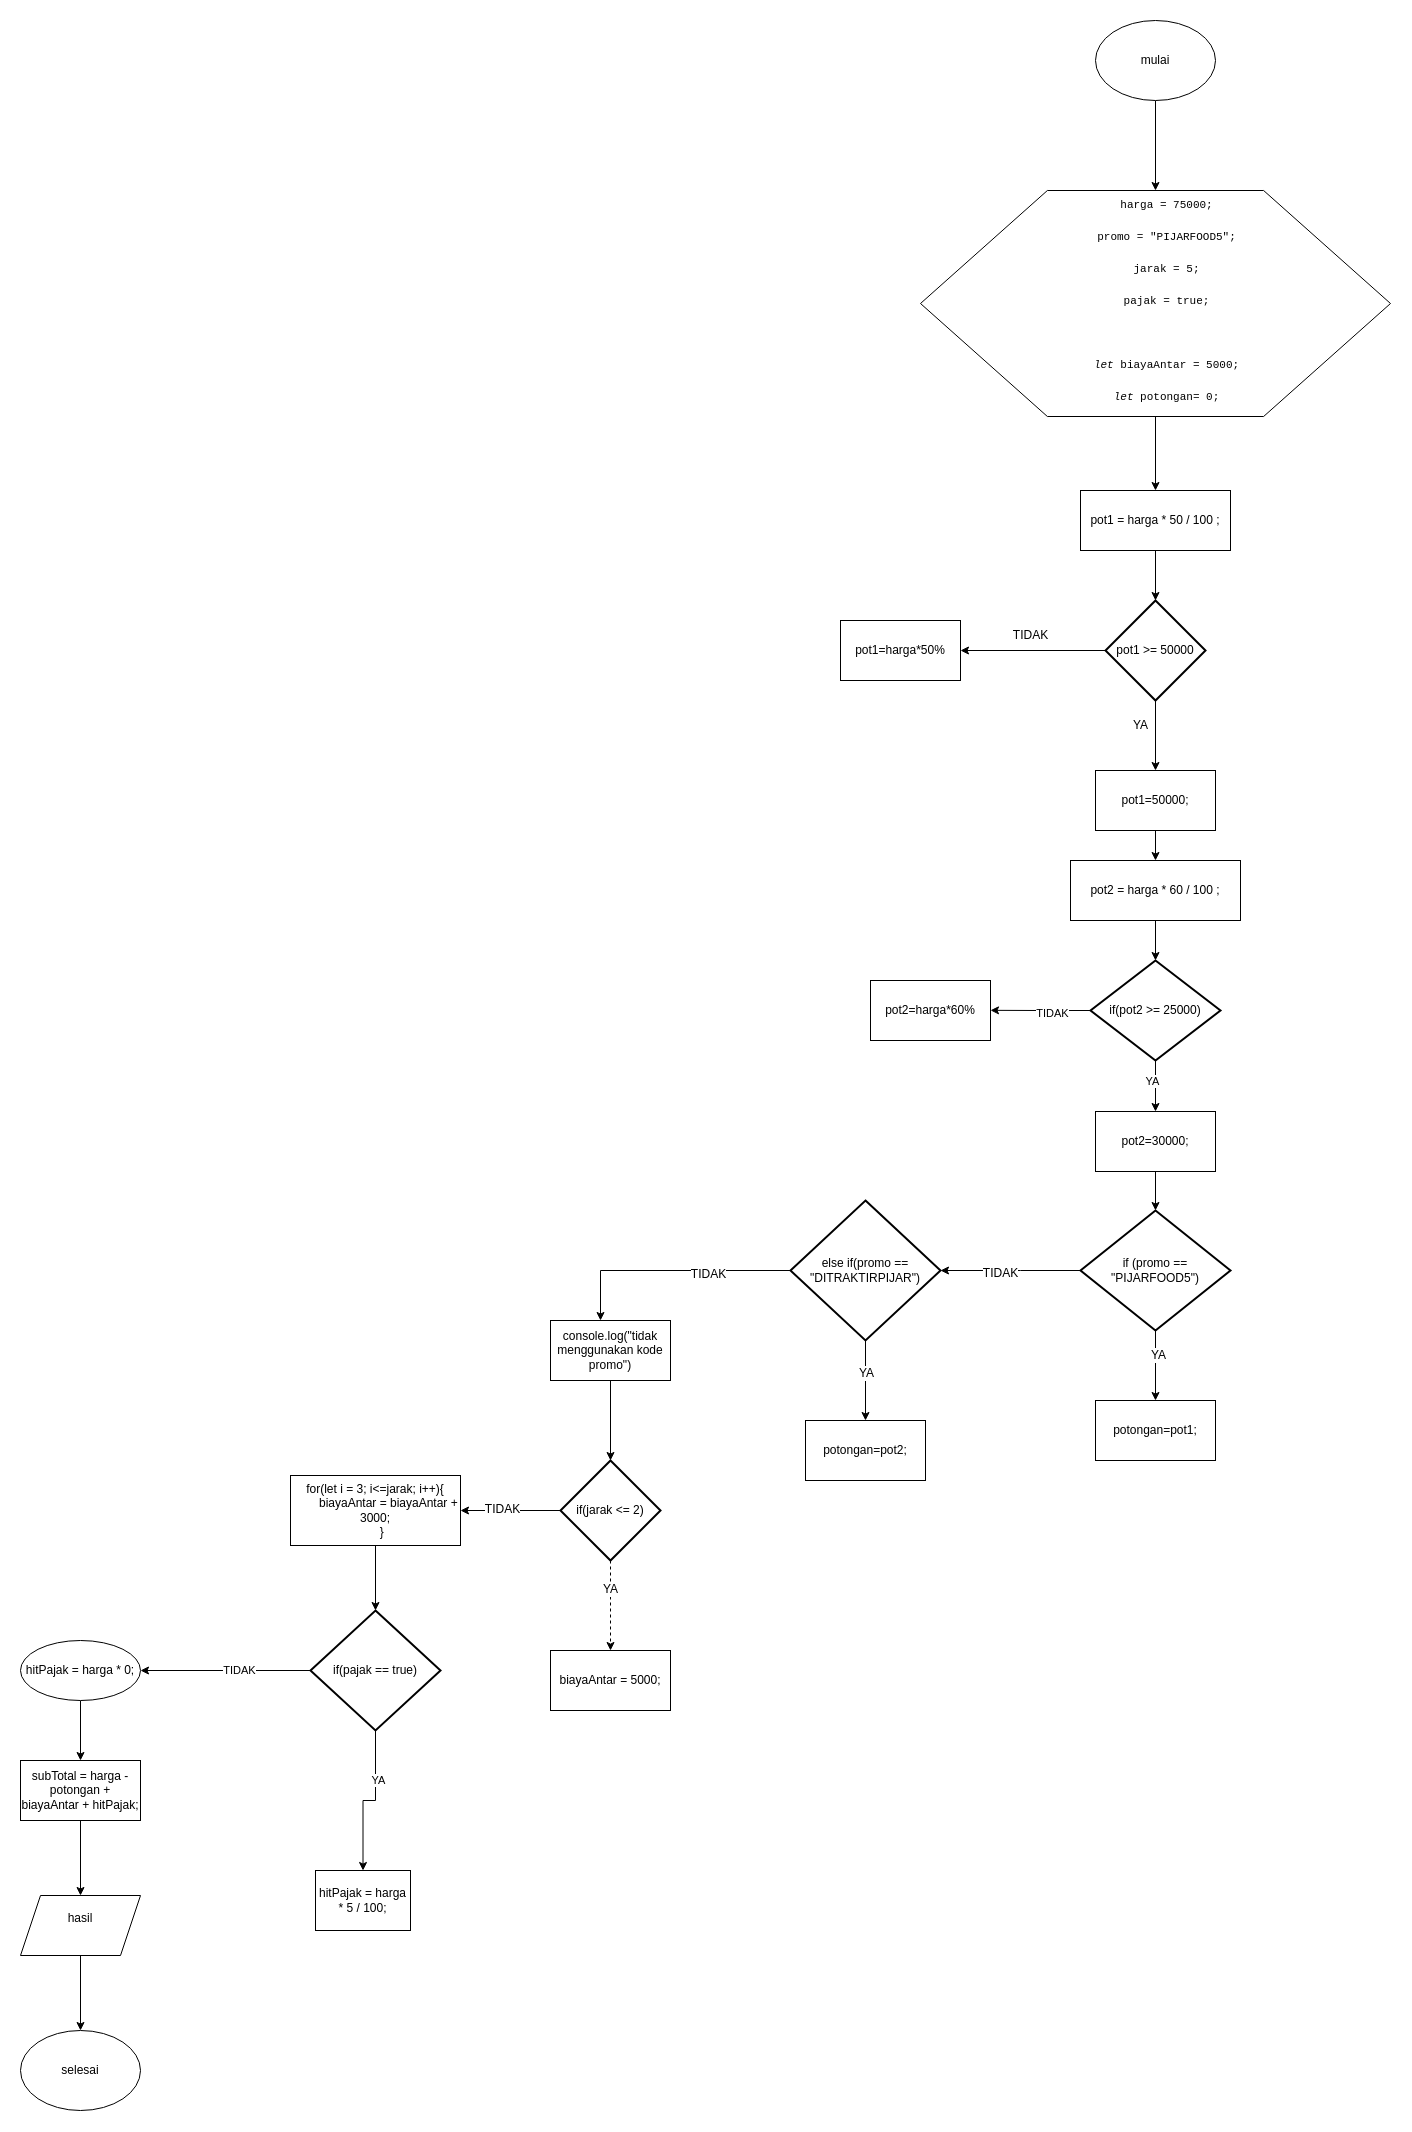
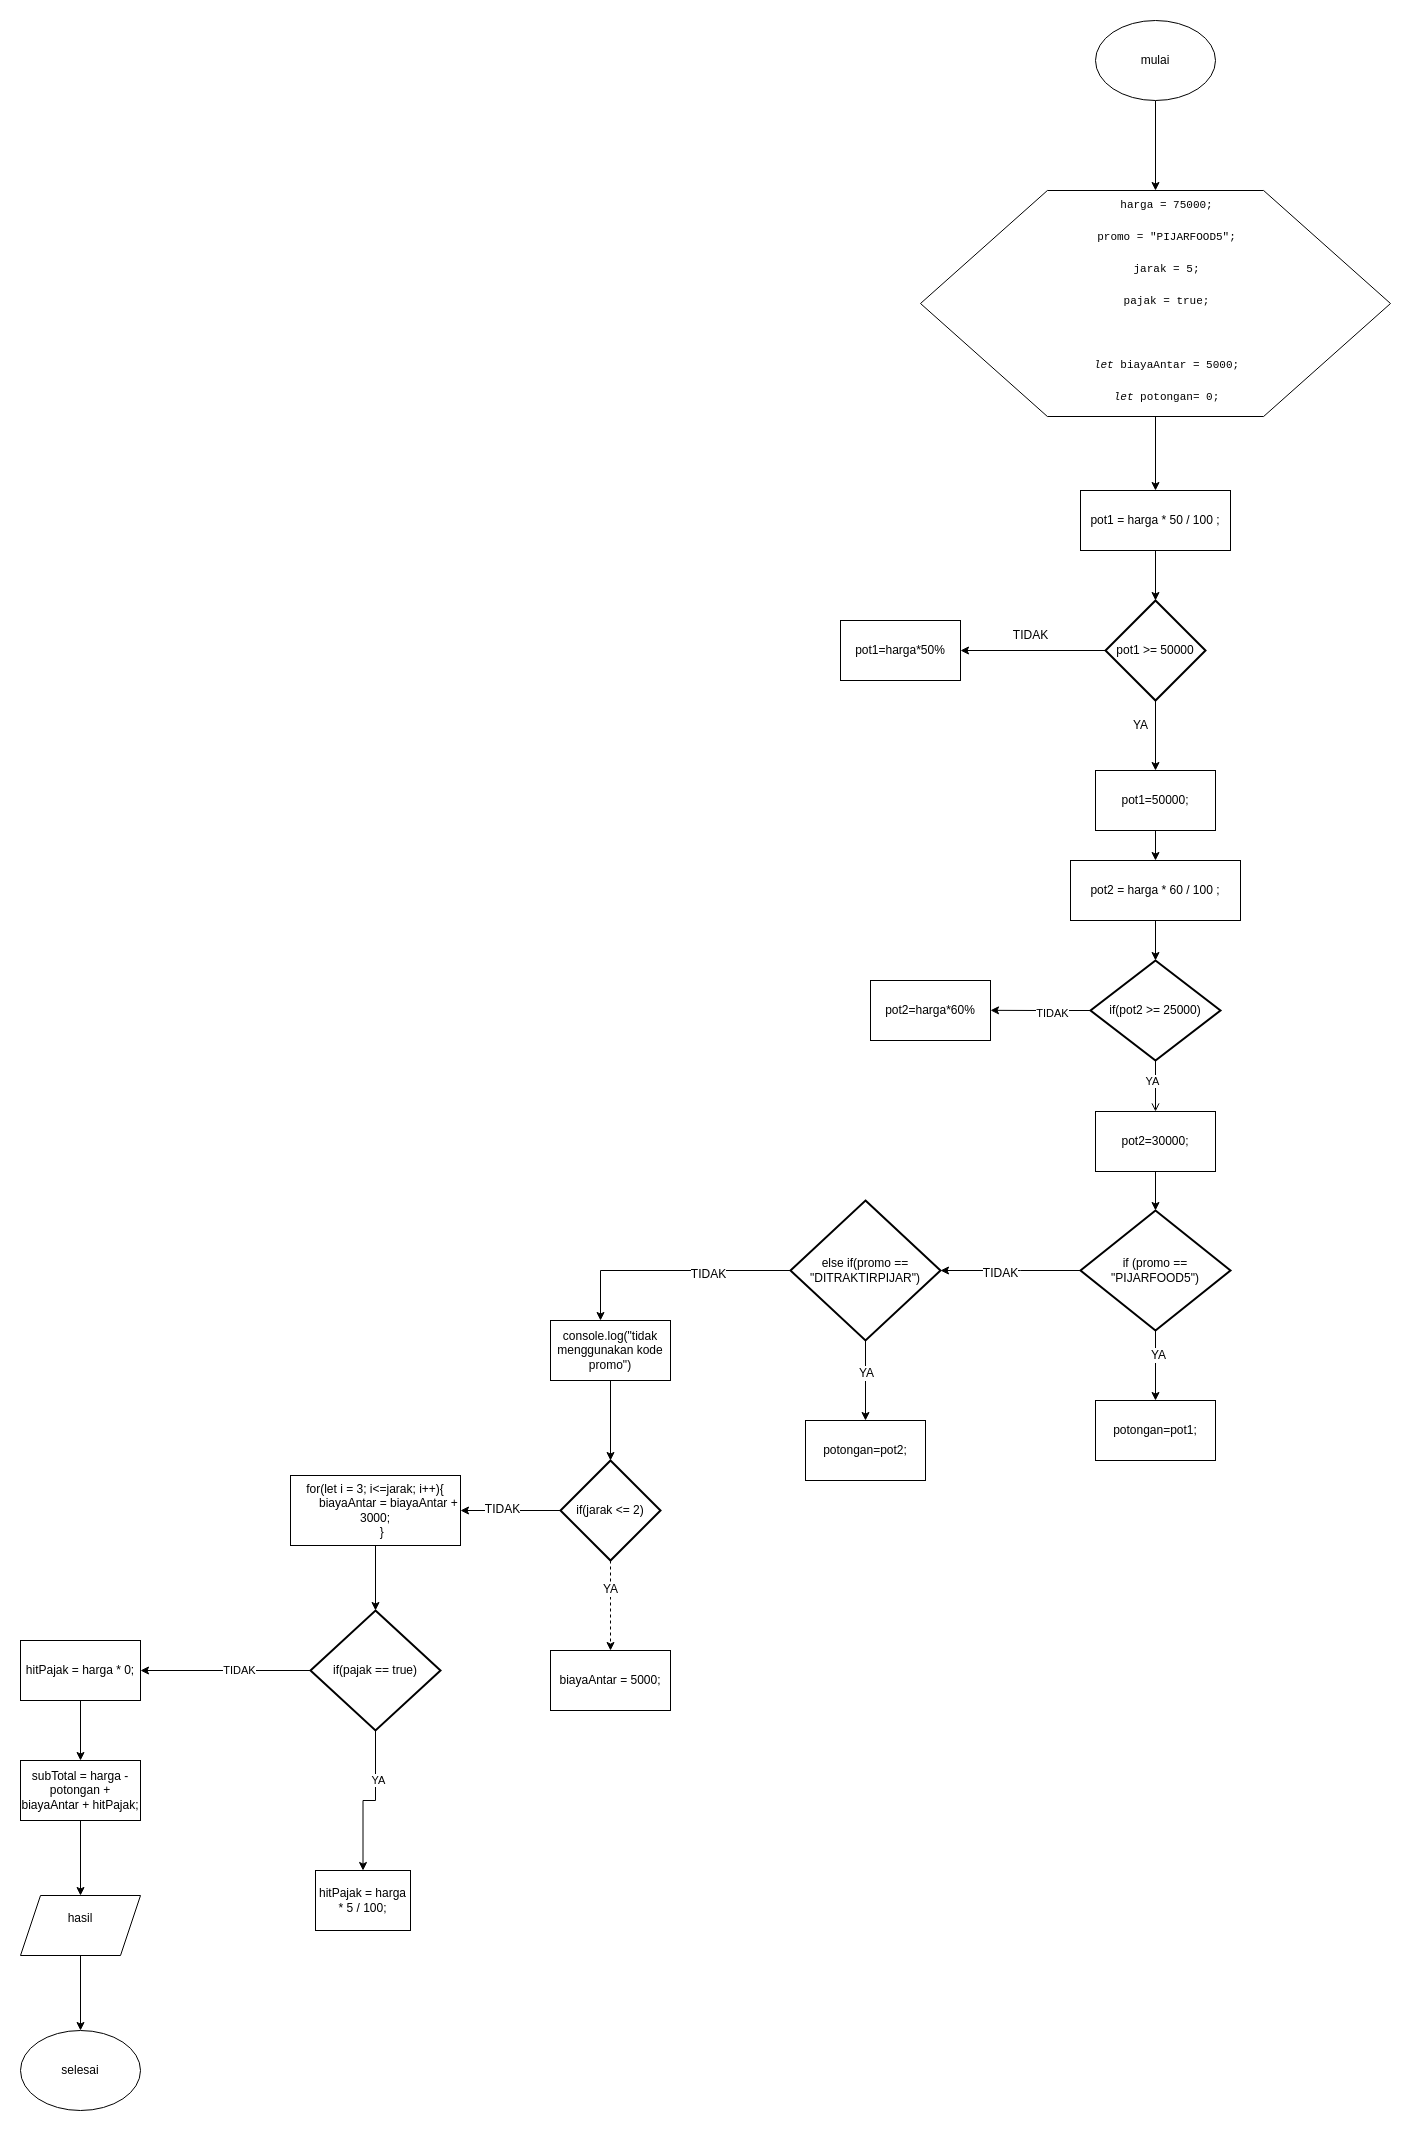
edge "if(pot2 >= 25000)" -> "pot2=30000;": arrowhead classic -> open
node "hitPajak = harga * 0;": shape ellipse -> rectangle
